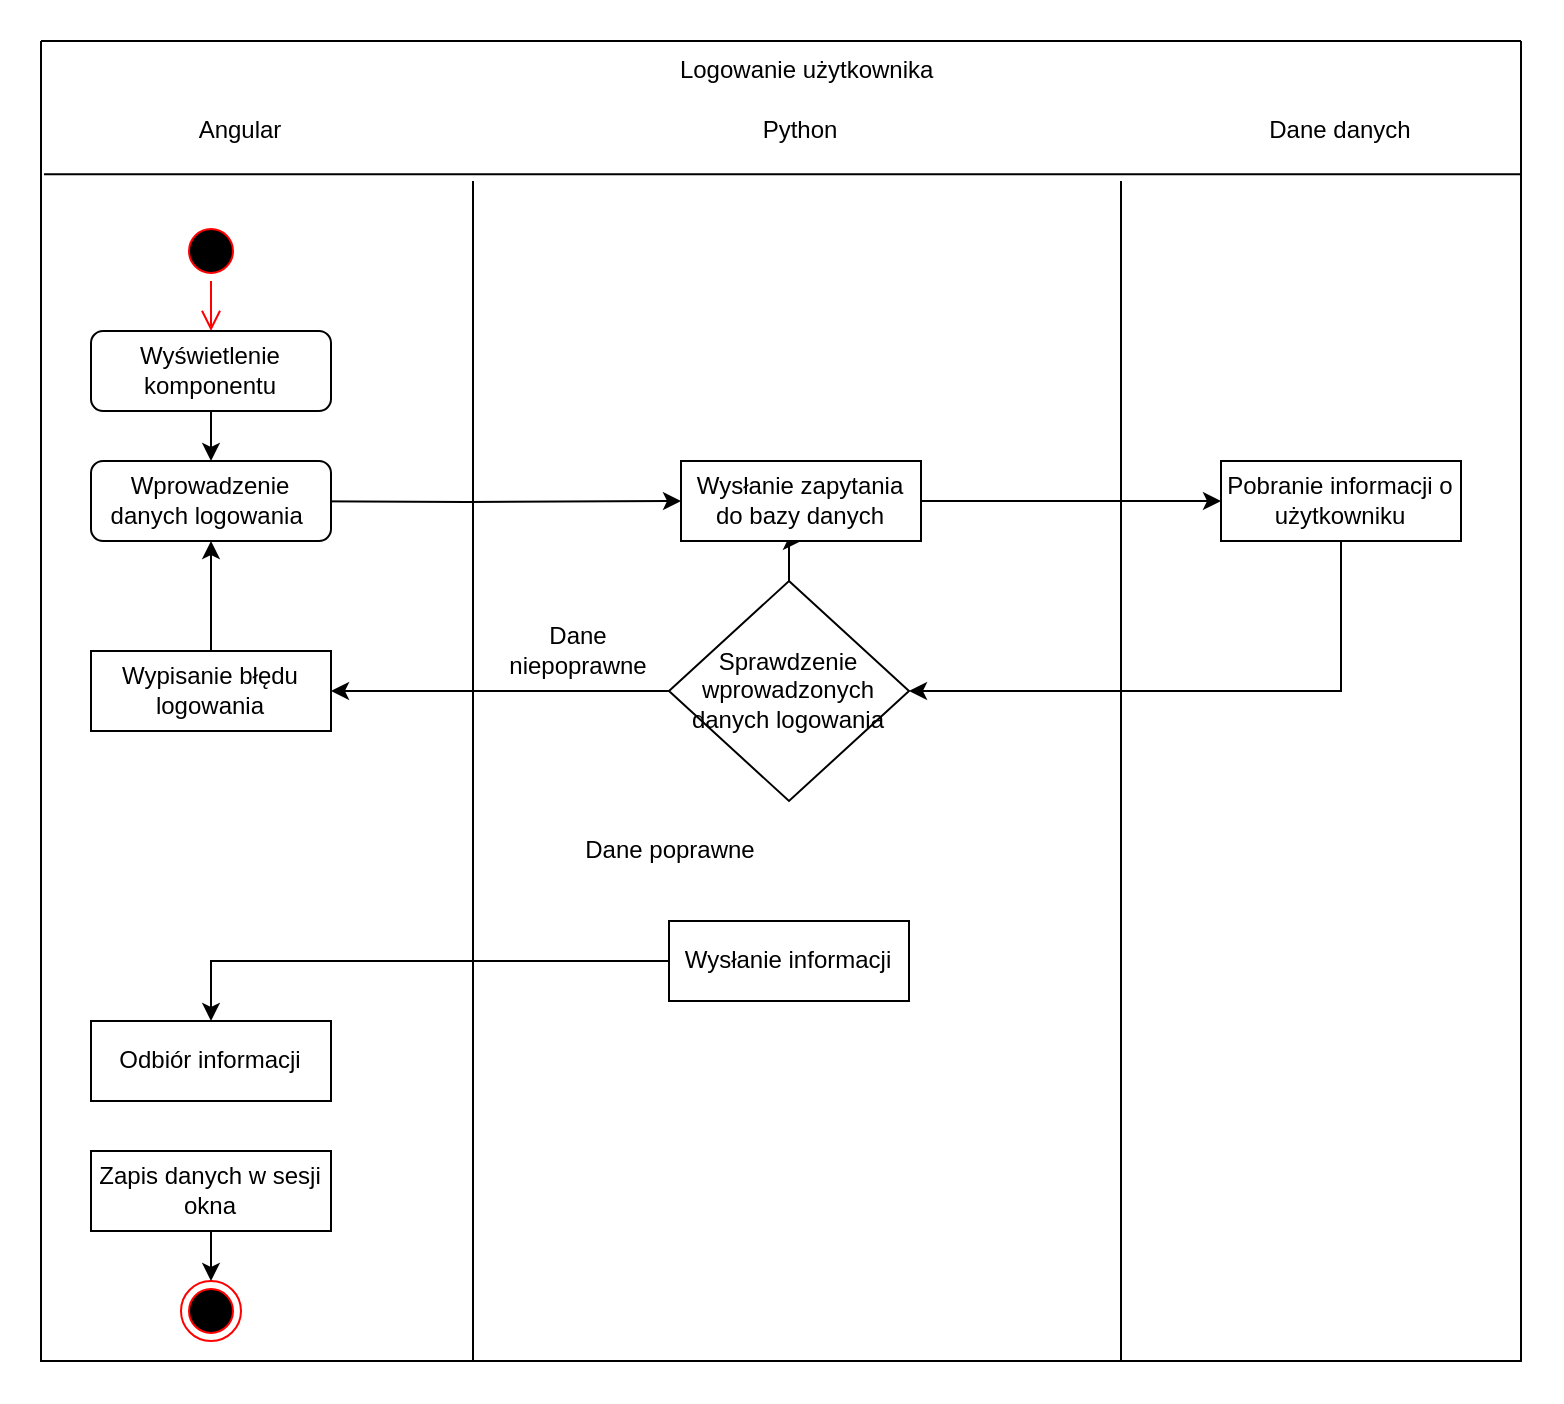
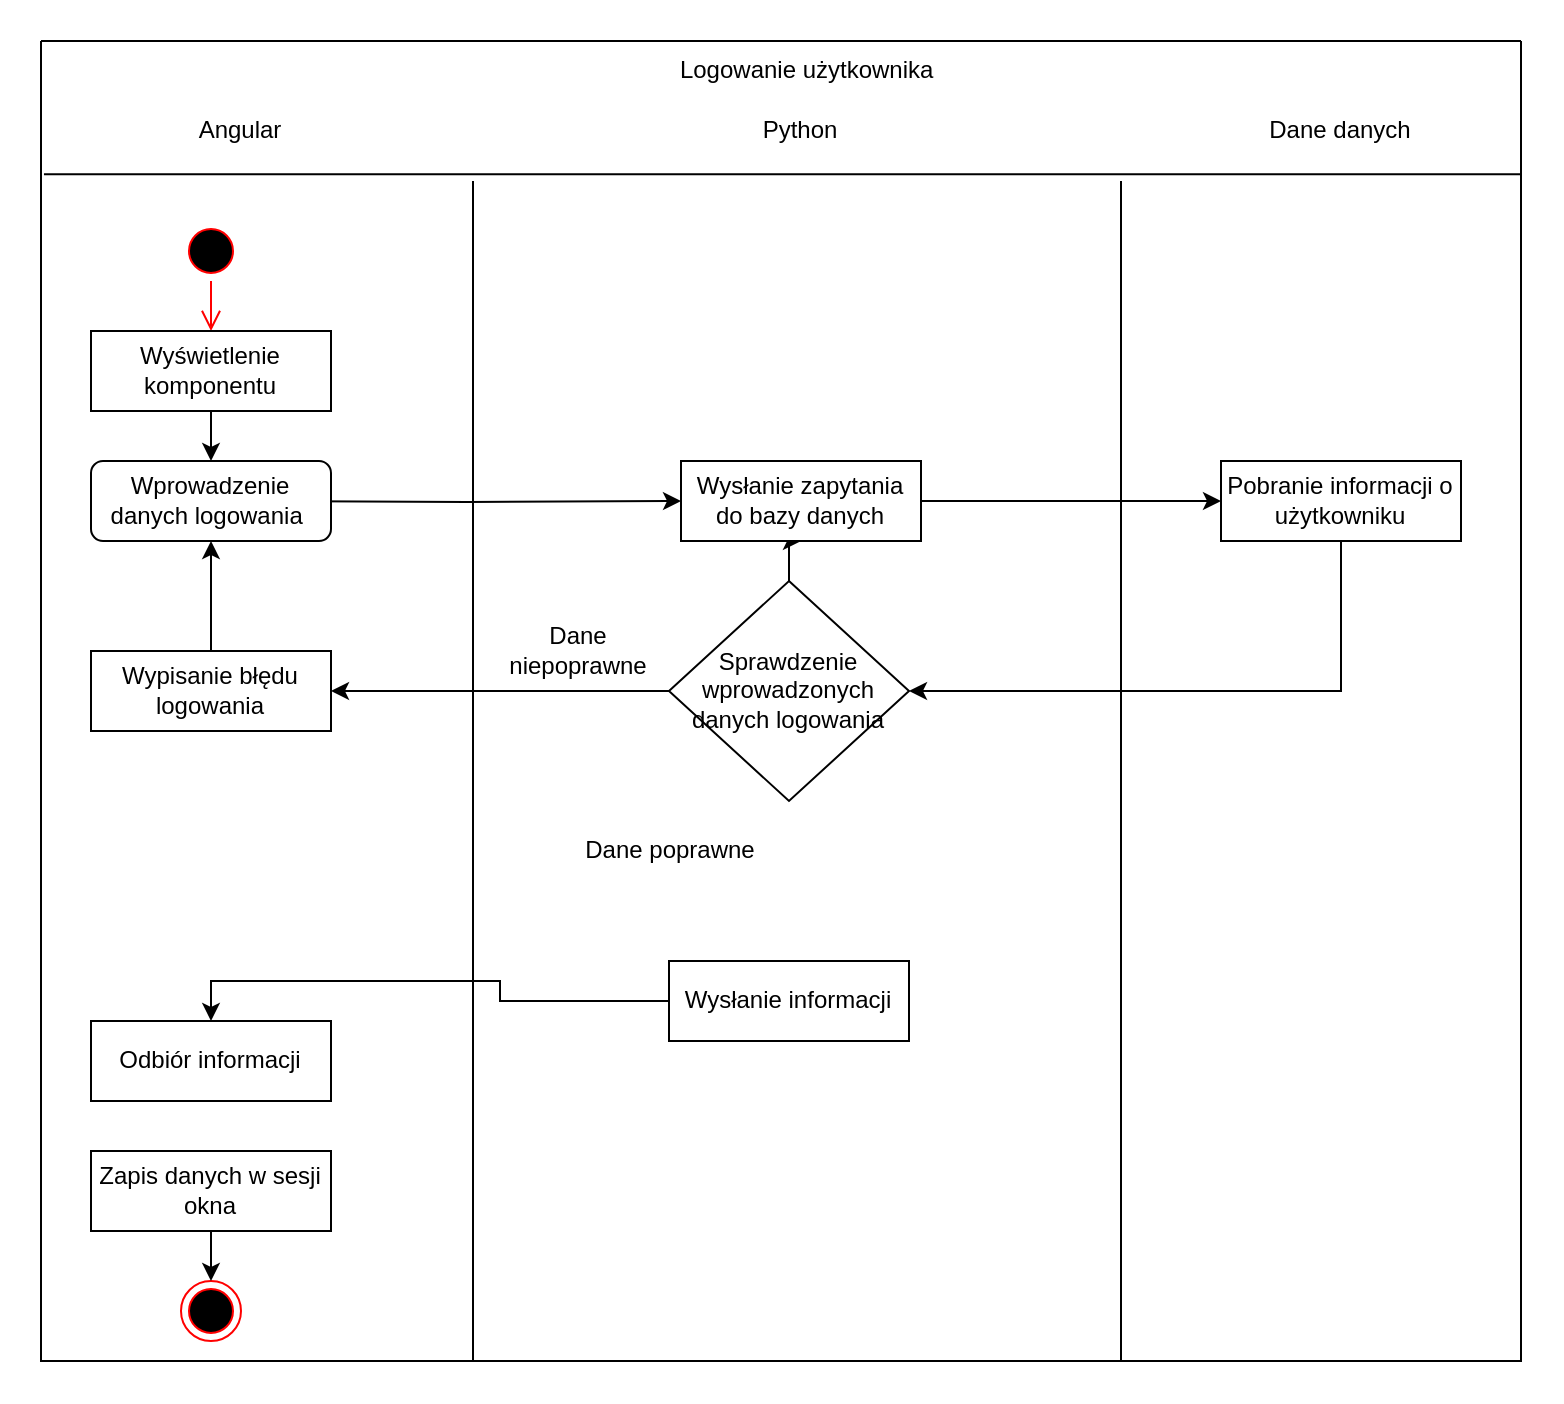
node "Wyświetlenie komponentu": shape rounded rectangle -> rectangle
node "Wysłanie informacji": moved (789, 961) -> (789, 1001)
